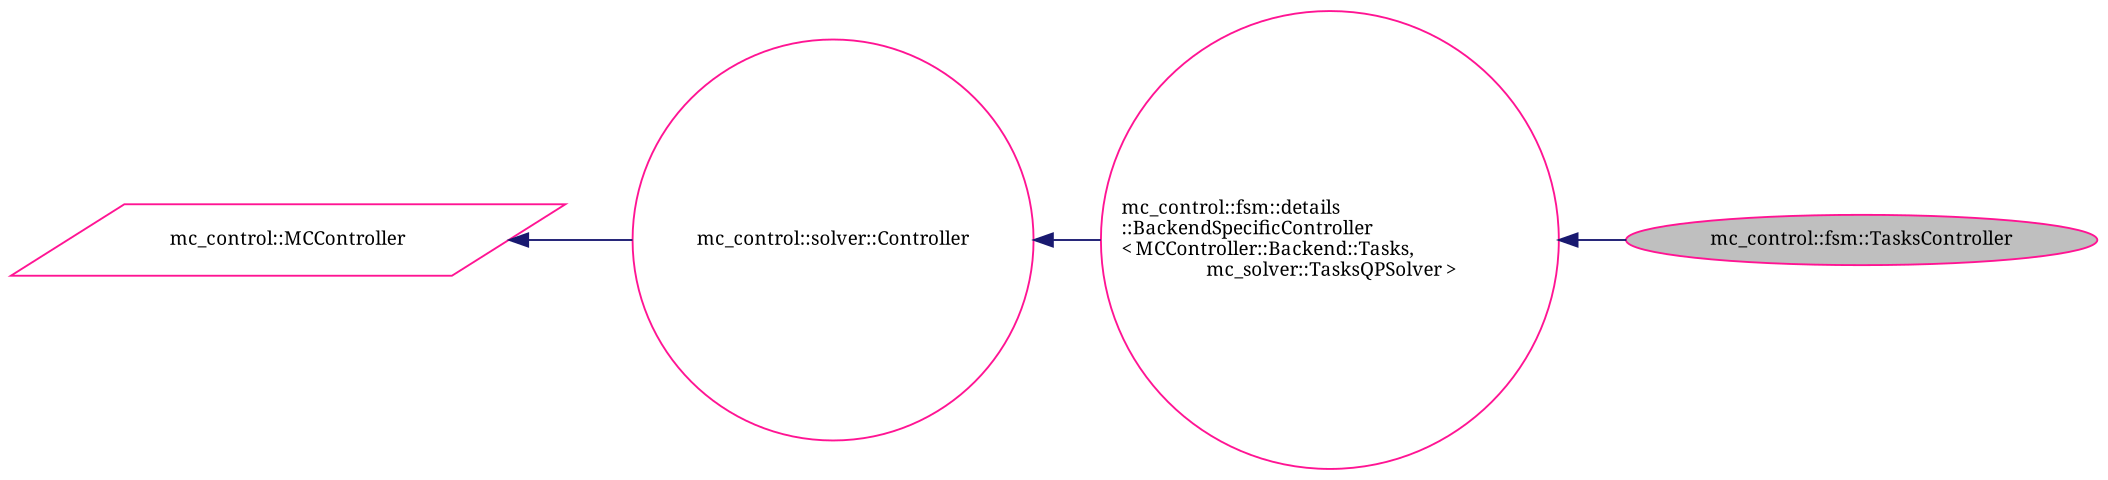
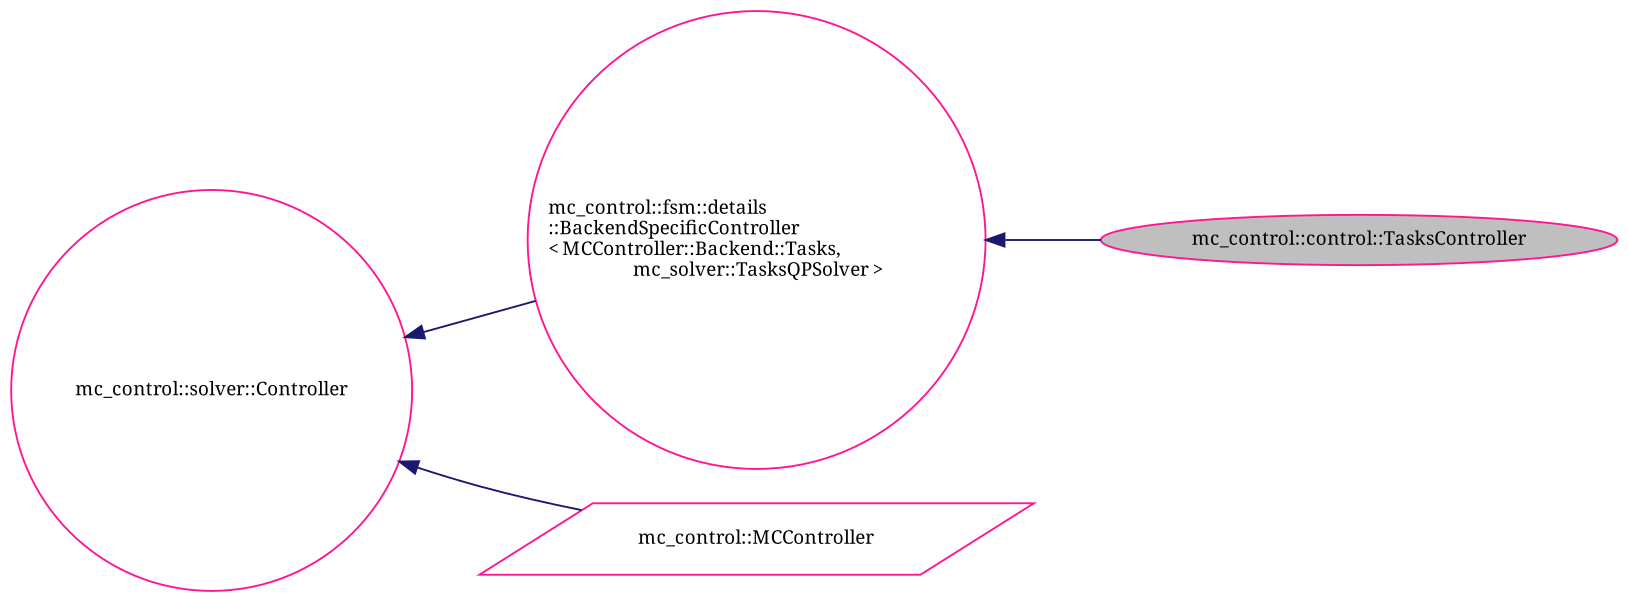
edge "mc_control::solver::Controller" -> "mc_control::MCController": reversed
node "mc_control::fsm::TasksController": label "mc_control::fsm::TasksController" -> "mc_control::control::TasksController"
